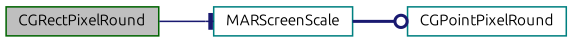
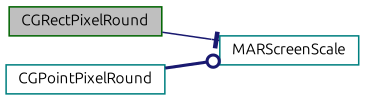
edge "MARScreenScale" -> "CGPointPixelRound": reversed
